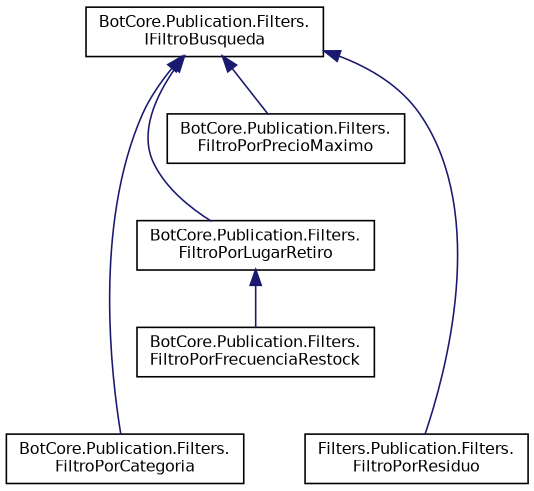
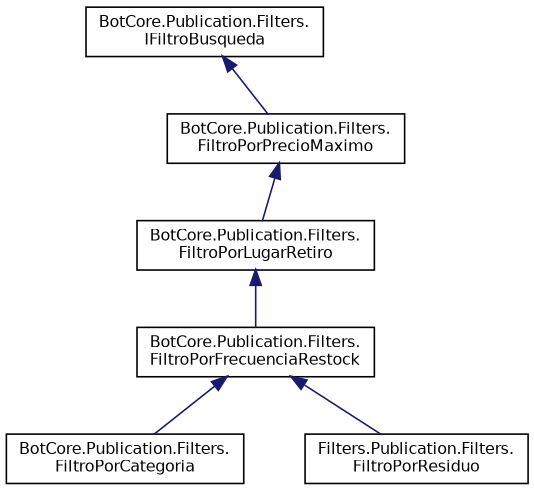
edge "BotCore.Publication.Filters. FiltroPorLugarRetiro" -> "BotCore.Publication.Filters. IFiltroBusqueda": now "BotCore.Publication.Filters. FiltroPorLugarRetiro" -> "BotCore.Publication.Filters. FiltroPorPrecioMaximo"
edge "Filters.Publication.Filters. FiltroPorResiduo" -> "BotCore.Publication.Filters. IFiltroBusqueda": now "Filters.Publication.Filters. FiltroPorResiduo" -> "BotCore.Publication.Filters. FiltroPorFrecuenciaRestock"
edge "BotCore.Publication.Filters. FiltroPorCategoria" -> "BotCore.Publication.Filters. IFiltroBusqueda": now "BotCore.Publication.Filters. FiltroPorCategoria" -> "BotCore.Publication.Filters. FiltroPorFrecuenciaRestock"
